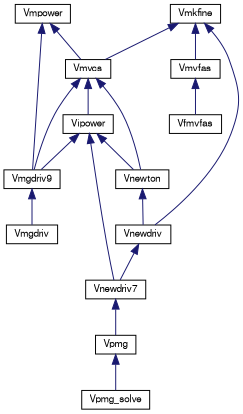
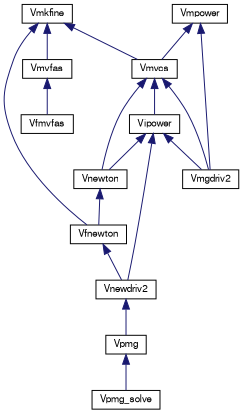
node "Vmgdriv9": label "Vmgdriv9" -> "Vmgdriv2"
node "Vmgdriv": removed
node "Vnewdriv": label "Vnewdriv" -> "Vfnewton"
node "Vnewdriv7": label "Vnewdriv7" -> "Vnewdriv2"
